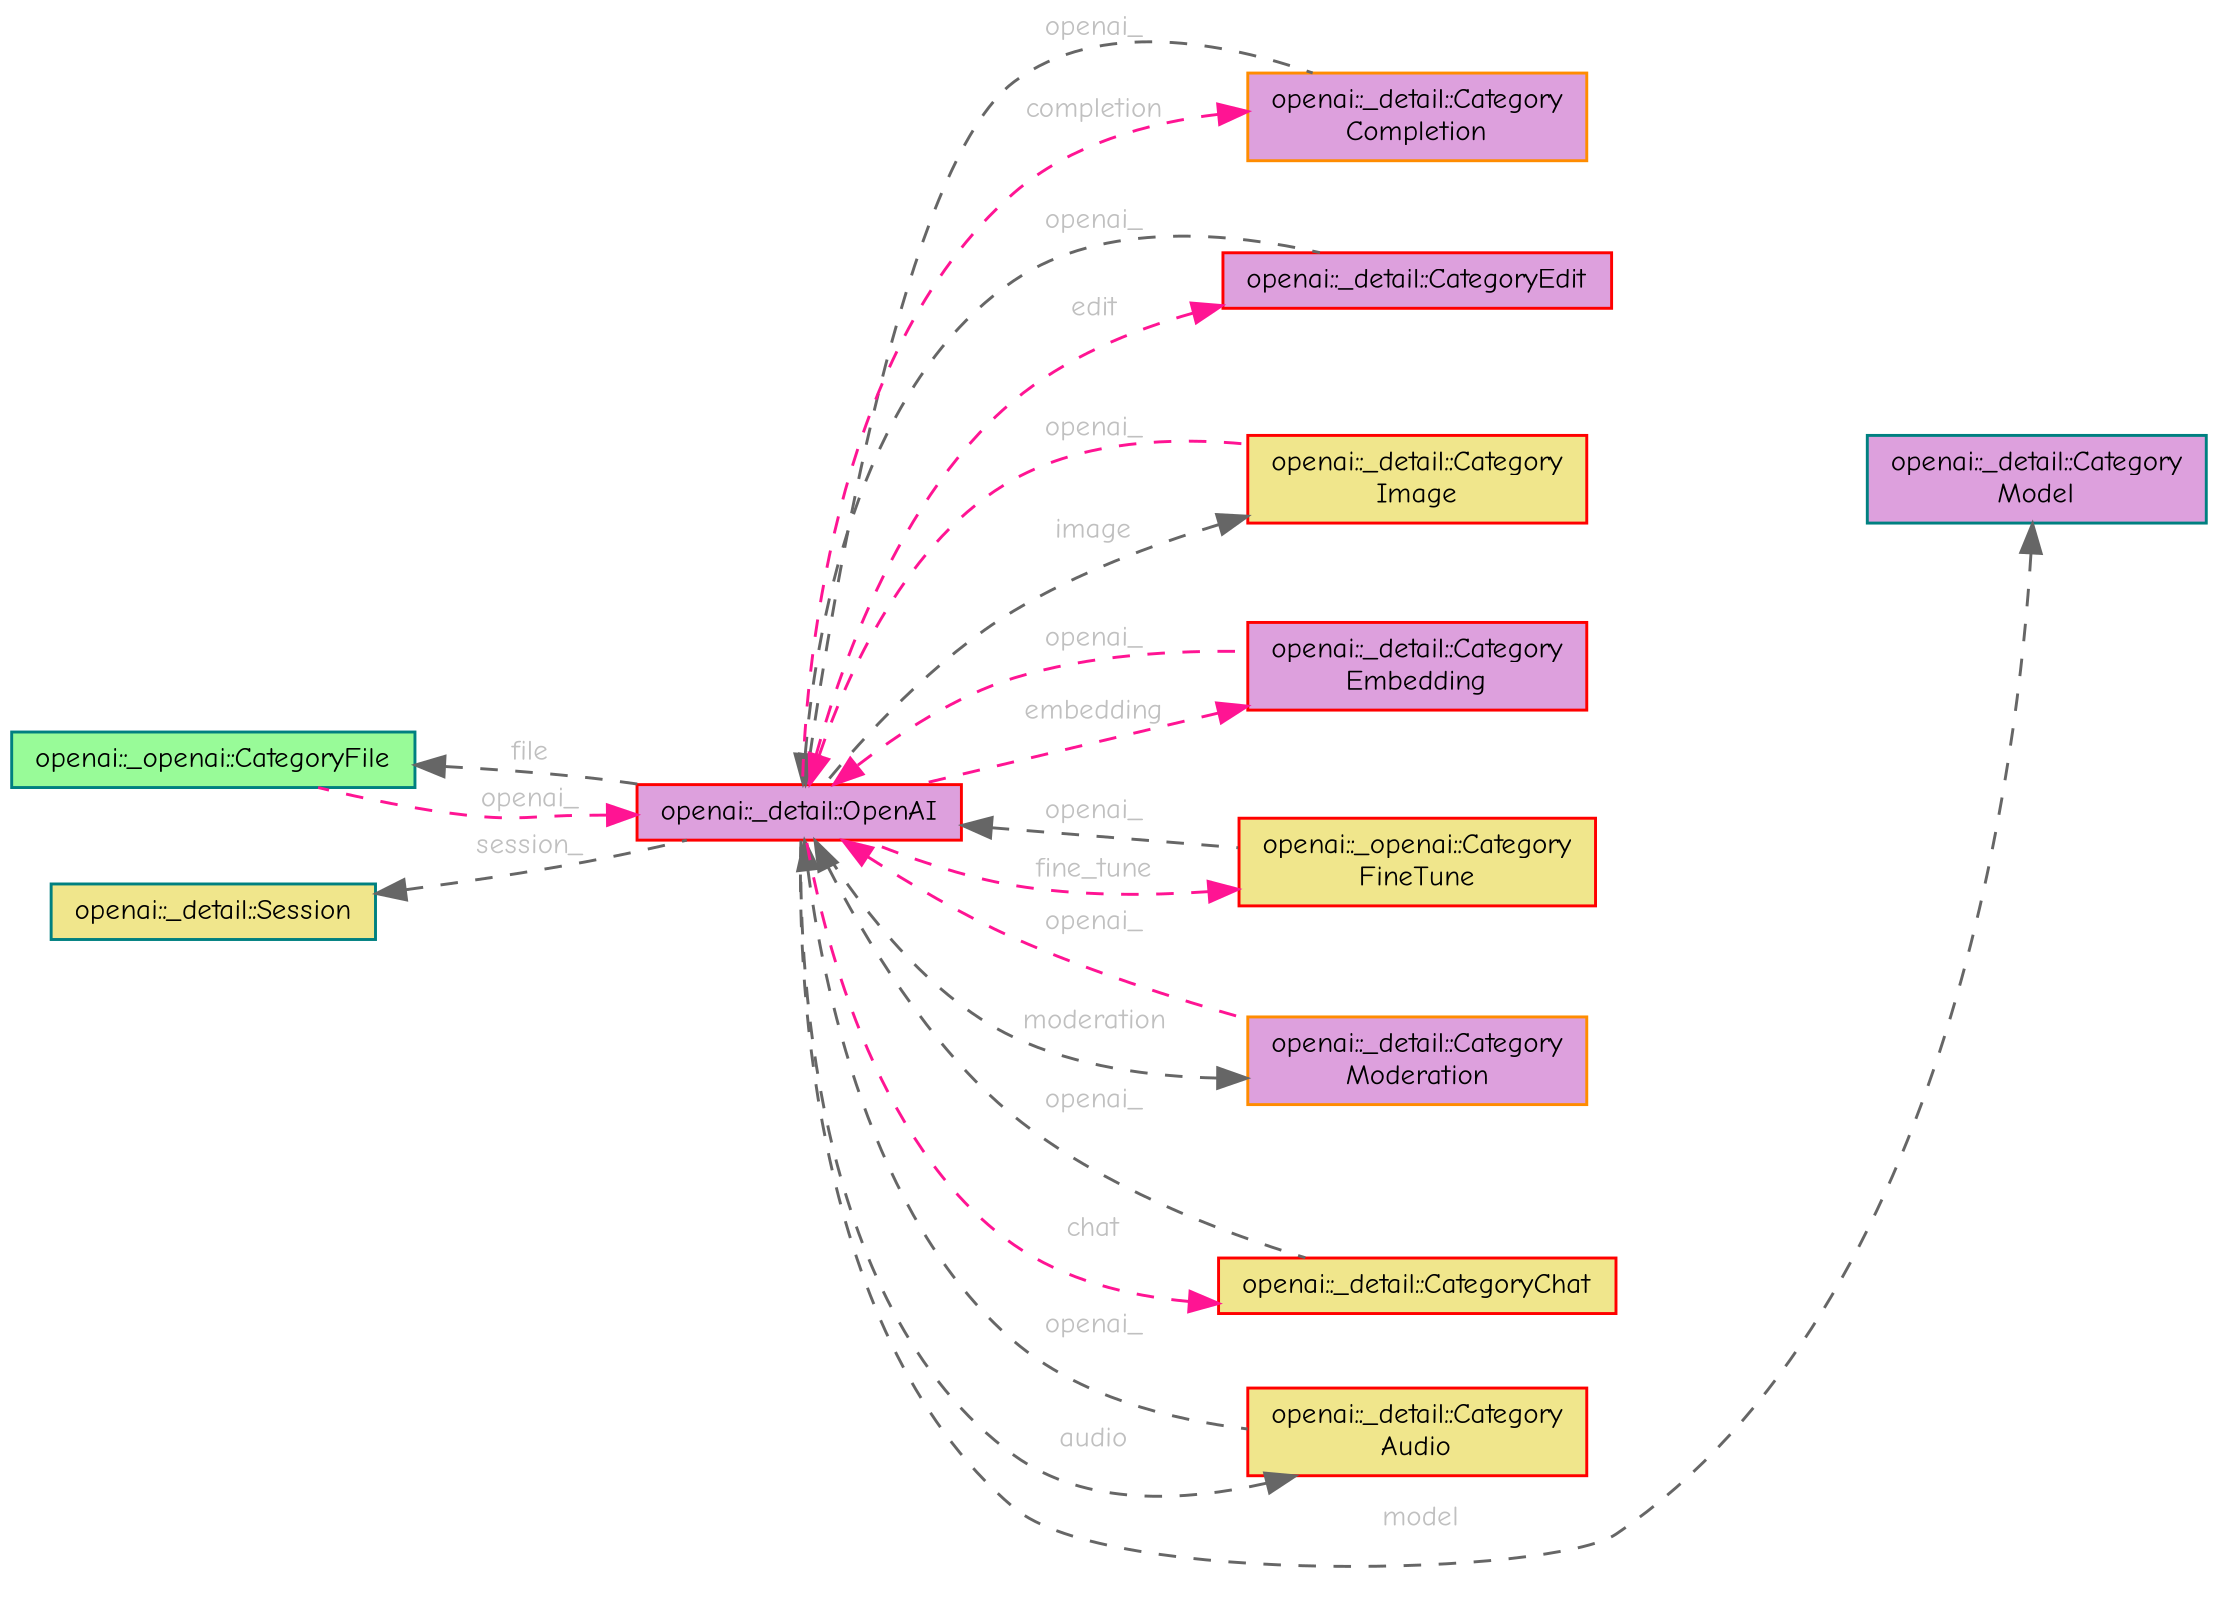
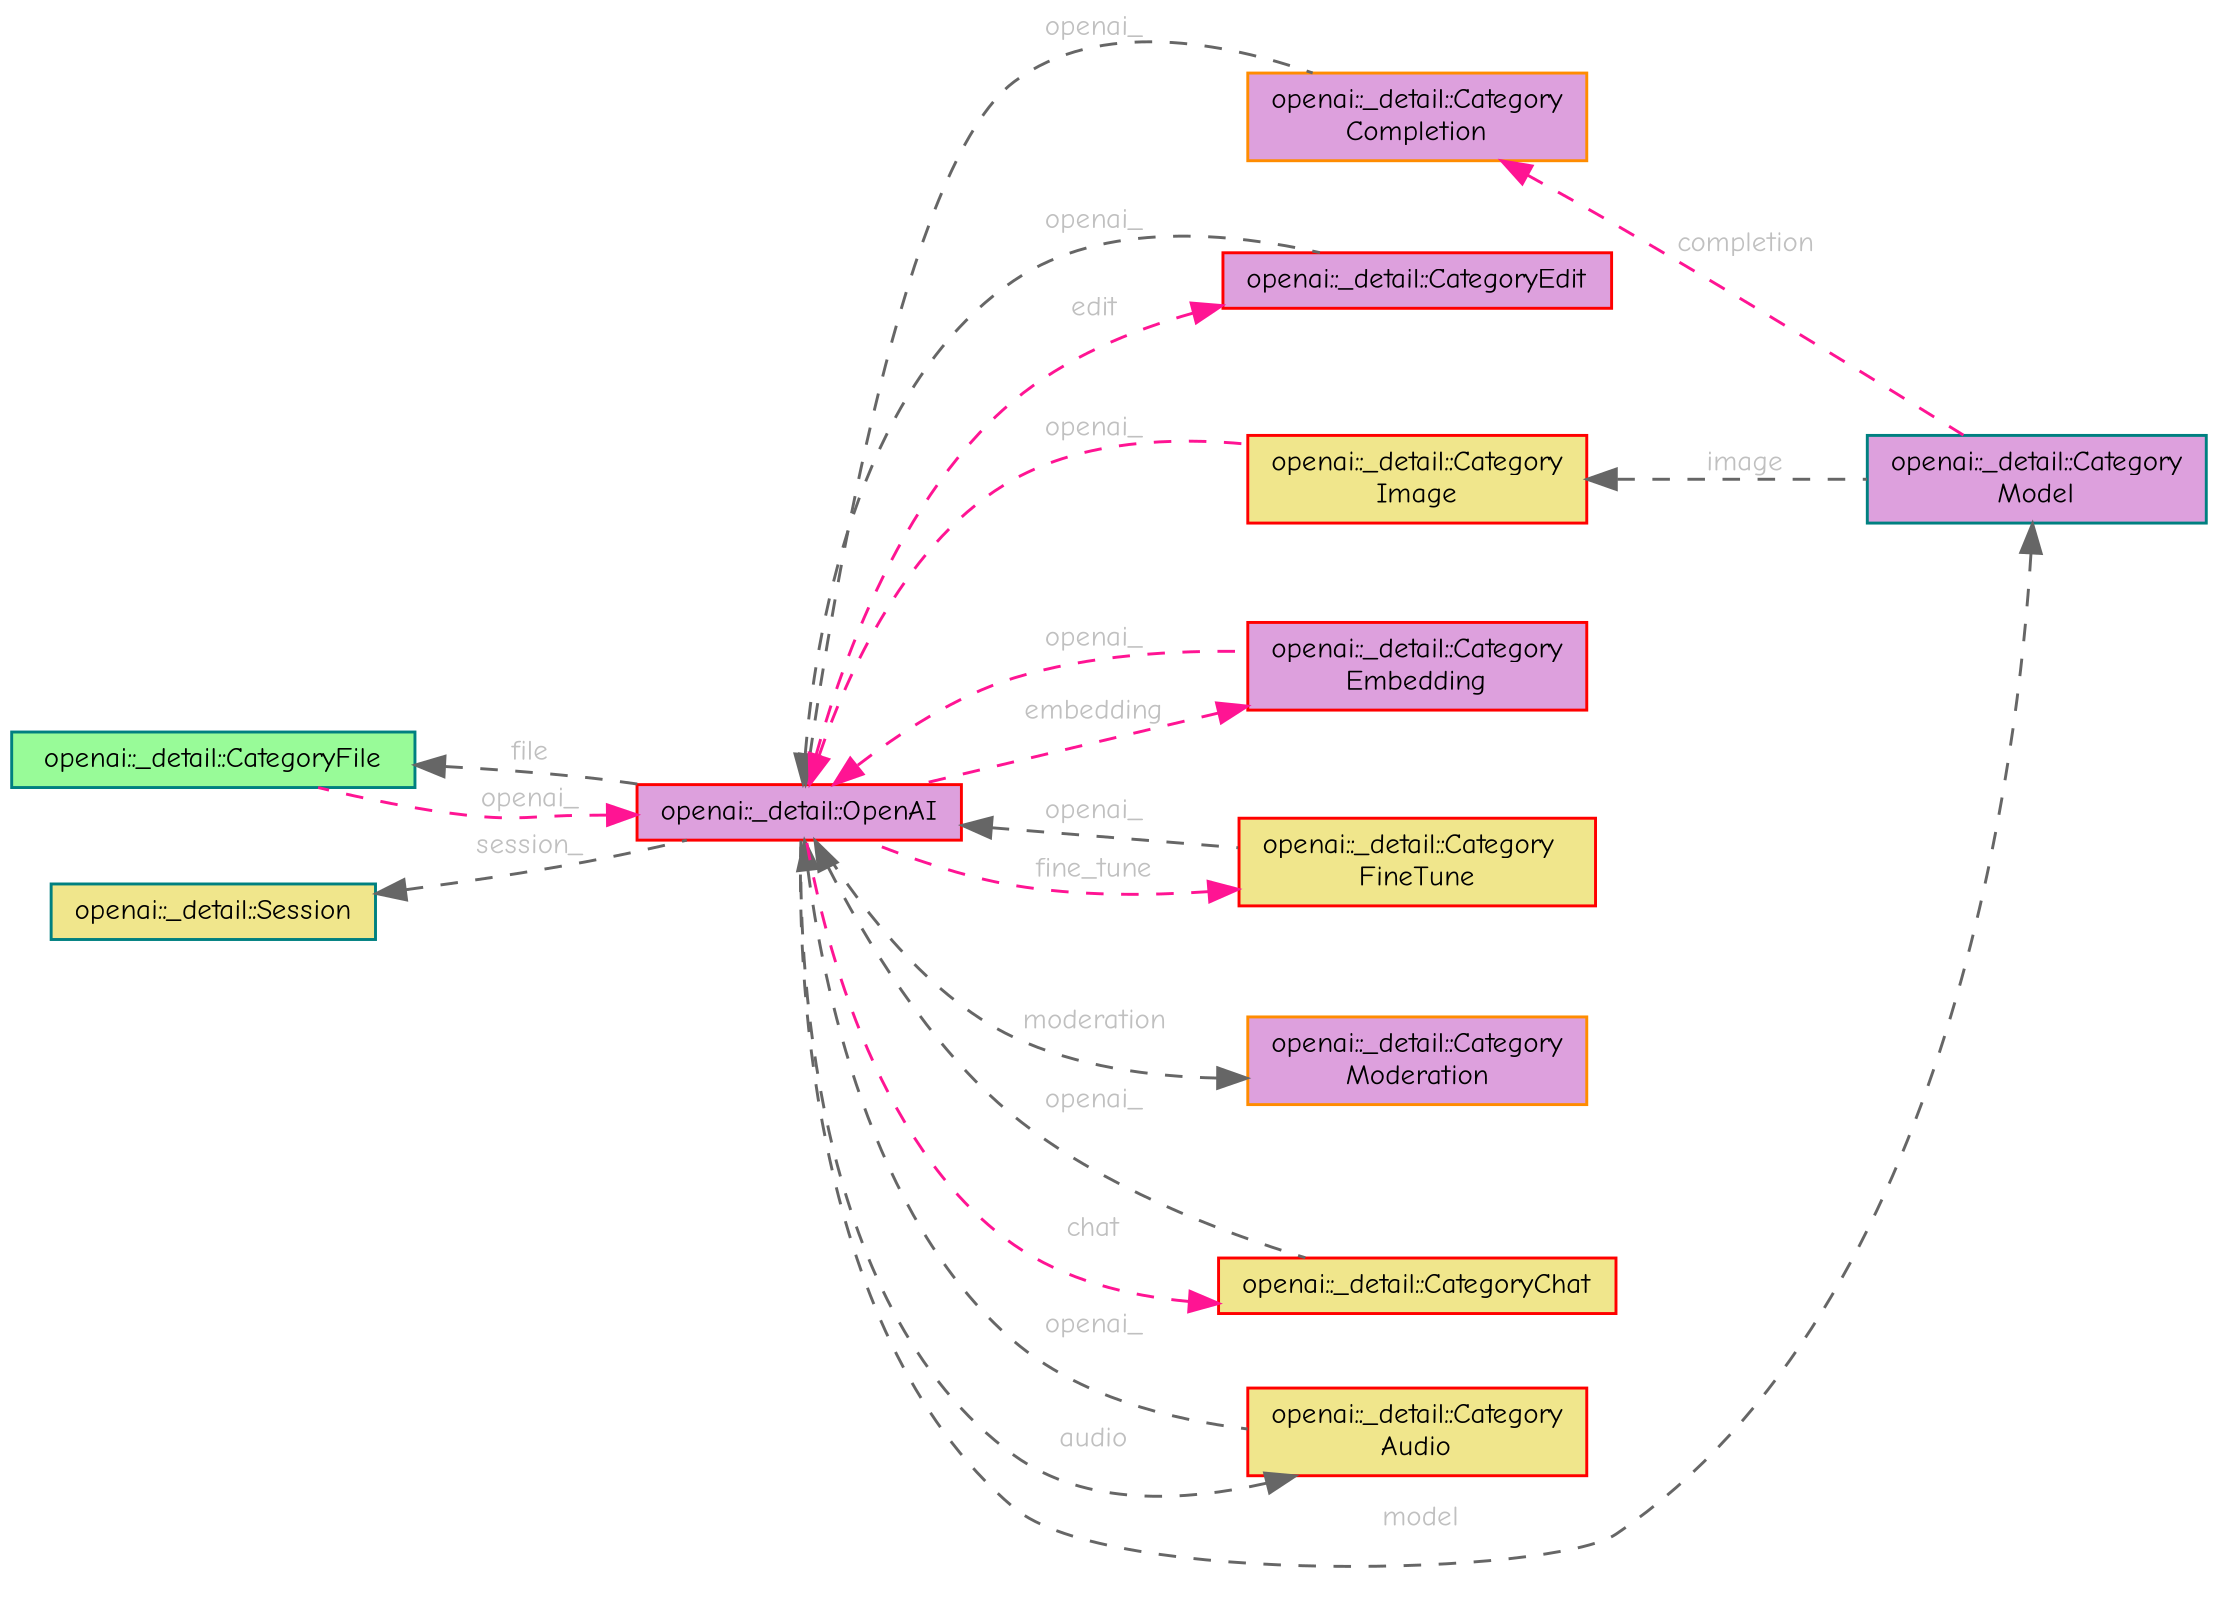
edge "openai::_detail::OpenAI" -> "openai::_detail::Category Completion": now "openai::_detail::Category Model" -> "openai::_detail::Category Completion"
edge "openai::_detail::OpenAI" -> "openai::_detail::Category Image": now "openai::_detail::Category Model" -> "openai::_detail::Category Image"
node "openai::_openai::CategoryFile": label "openai::_openai::CategoryFile" -> "openai::_detail::CategoryFile"
node "openai::_openai::Category FineTune": label "openai::_openai::Category FineTune" -> "openai::_detail::Category FineTune"
edge "openai::_detail::Category Moderation" -> "openai::_detail::OpenAI": removed, label "openai_"
